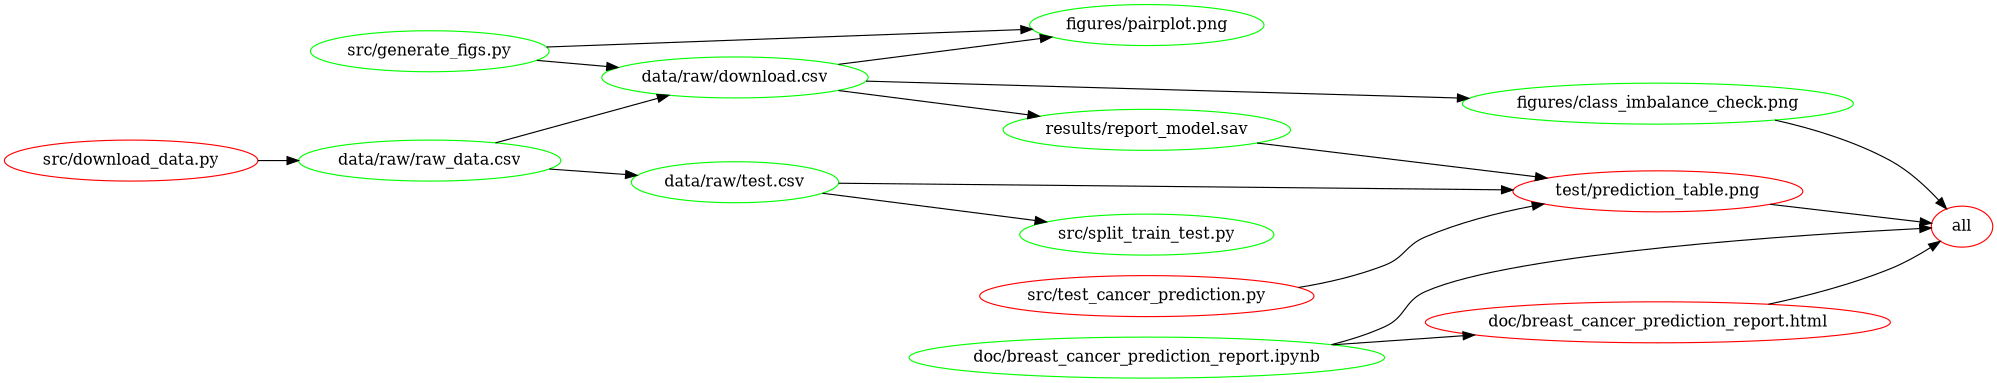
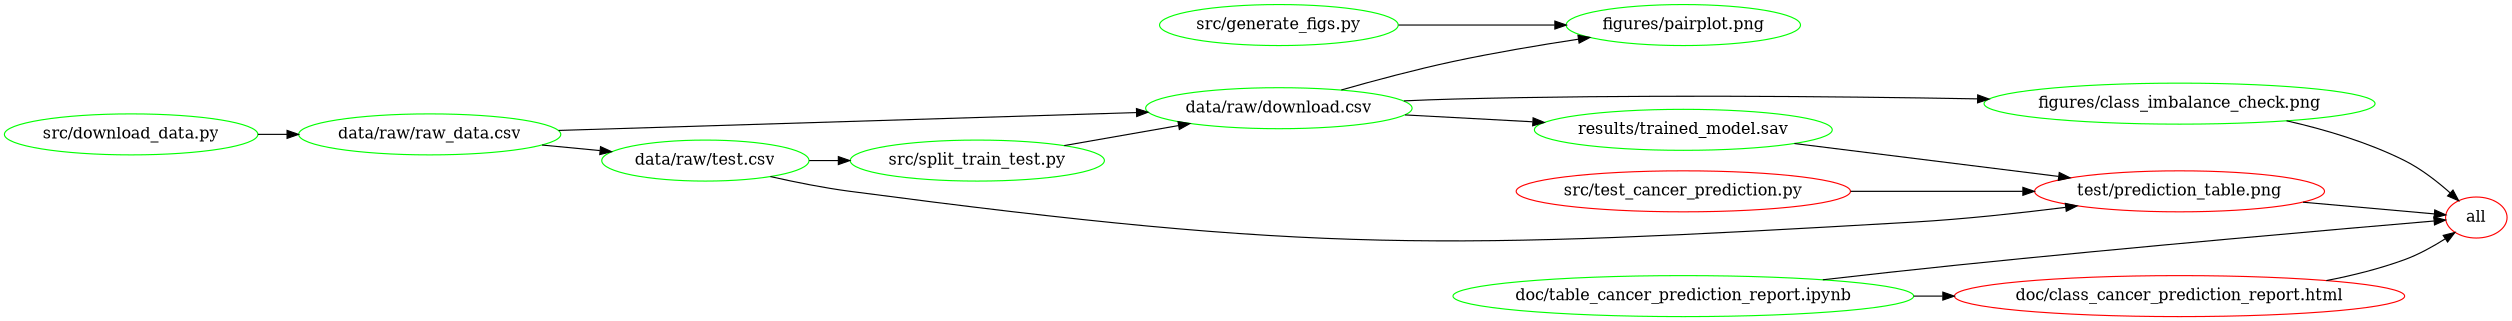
edge "src/generate_figs.py" -> "data/raw/download.csv": now "src/split_train_test.py" -> "data/raw/download.csv"
node "results/report_model.sav": label "results/report_model.sav" -> "results/trained_model.sav"
node "src/download_data.py": color red -> green
node "doc/breast_cancer_prediction_report.html": label "doc/breast_cancer_prediction_report.html" -> "doc/class_cancer_prediction_report.html"
node "doc/breast_cancer_prediction_report.ipynb": label "doc/breast_cancer_prediction_report.ipynb" -> "doc/table_cancer_prediction_report.ipynb"
